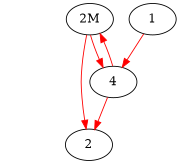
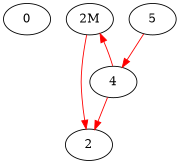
node "0": added
node "1": label "1" -> "5"
edge "2M" -> "4": removed
